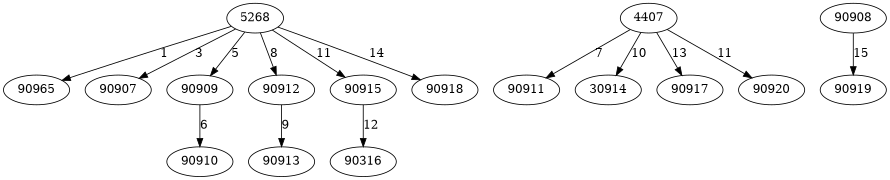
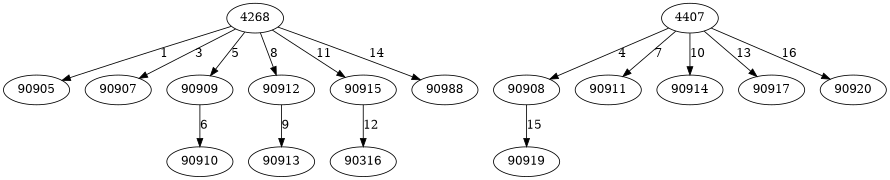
node "5268": label "5268" -> "4268"
edge "4407" -> "90908": added, label "4"
edge "4407" -> "90920": label "11" -> "16"
node "90965": label "90965" -> "90905"
node "90918": label "90918" -> "90988"
node "30914": label "30914" -> "90914"
